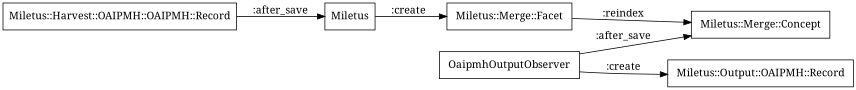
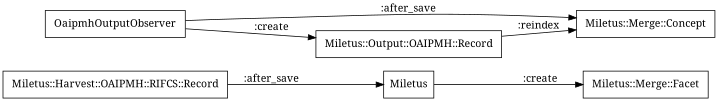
node "Miletus::Harvest::OAIPMH::OAIPMH::Record": label "Miletus::Harvest::OAIPMH::OAIPMH::Record" -> "Miletus::Harvest::OAIPMH::RIFCS::Record"
edge "Miletus::Merge::Facet" -> "Miletus::Merge::Concept": now "Miletus::Output::OAIPMH::Record" -> "Miletus::Merge::Concept"
